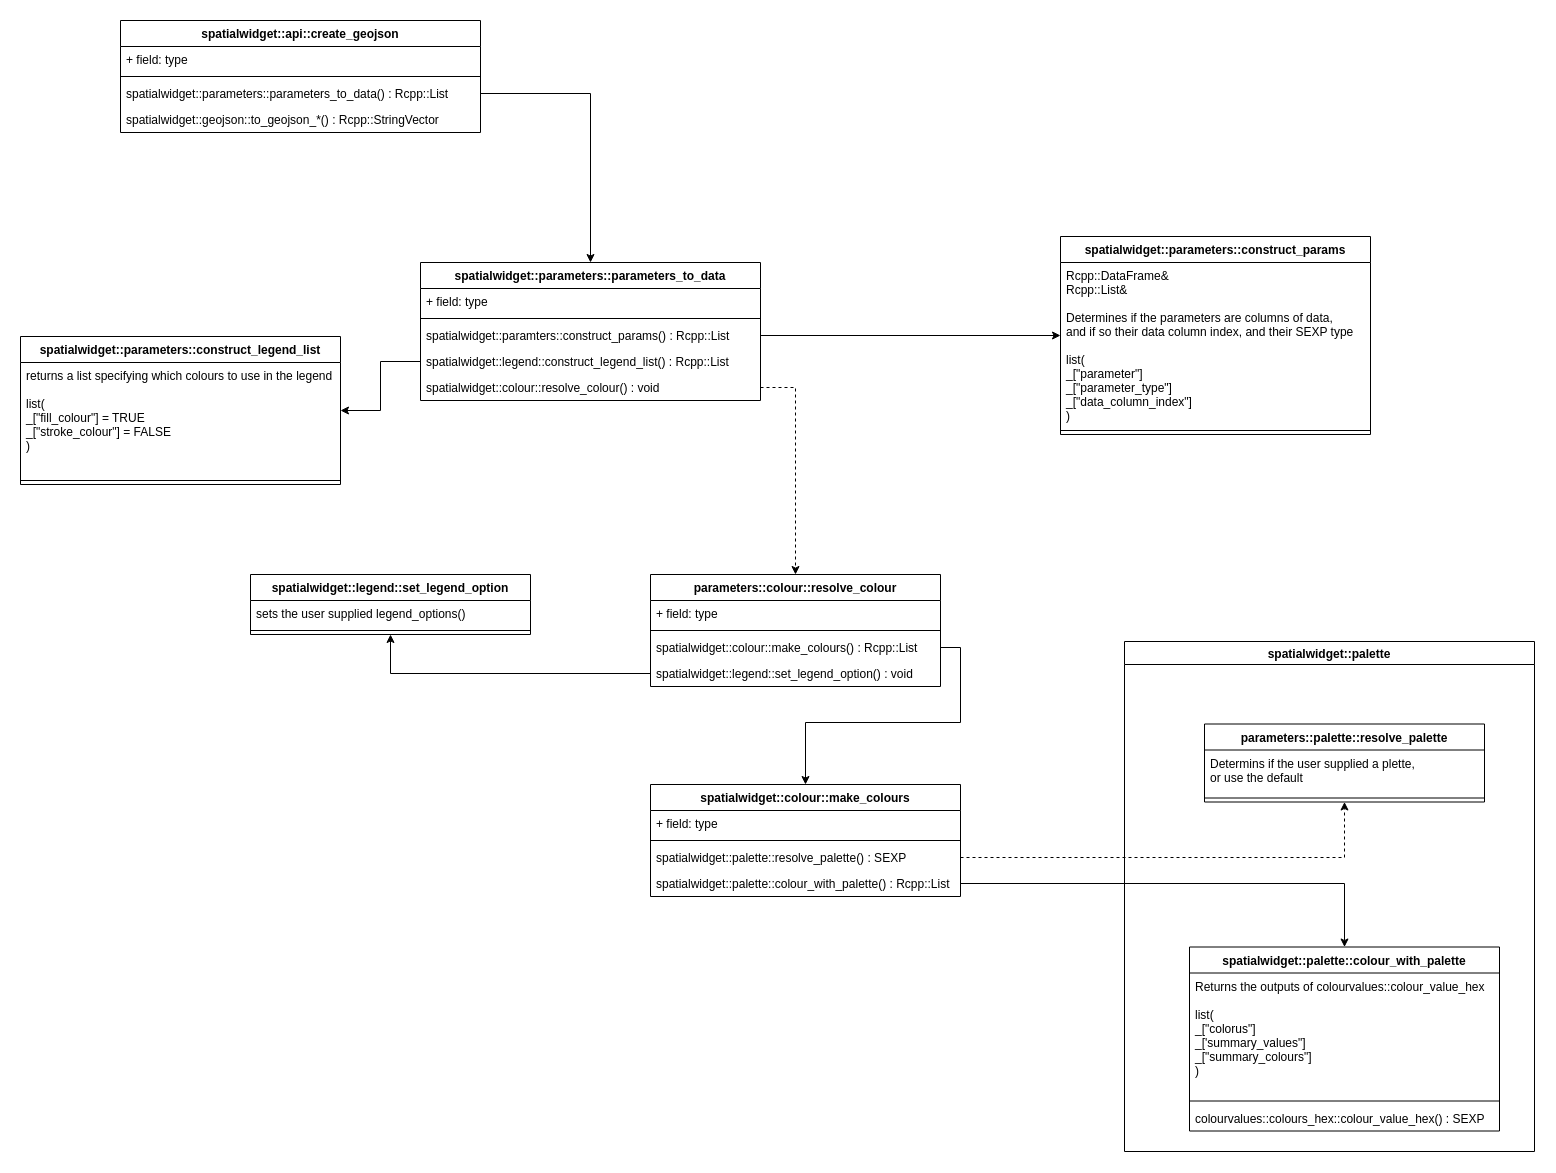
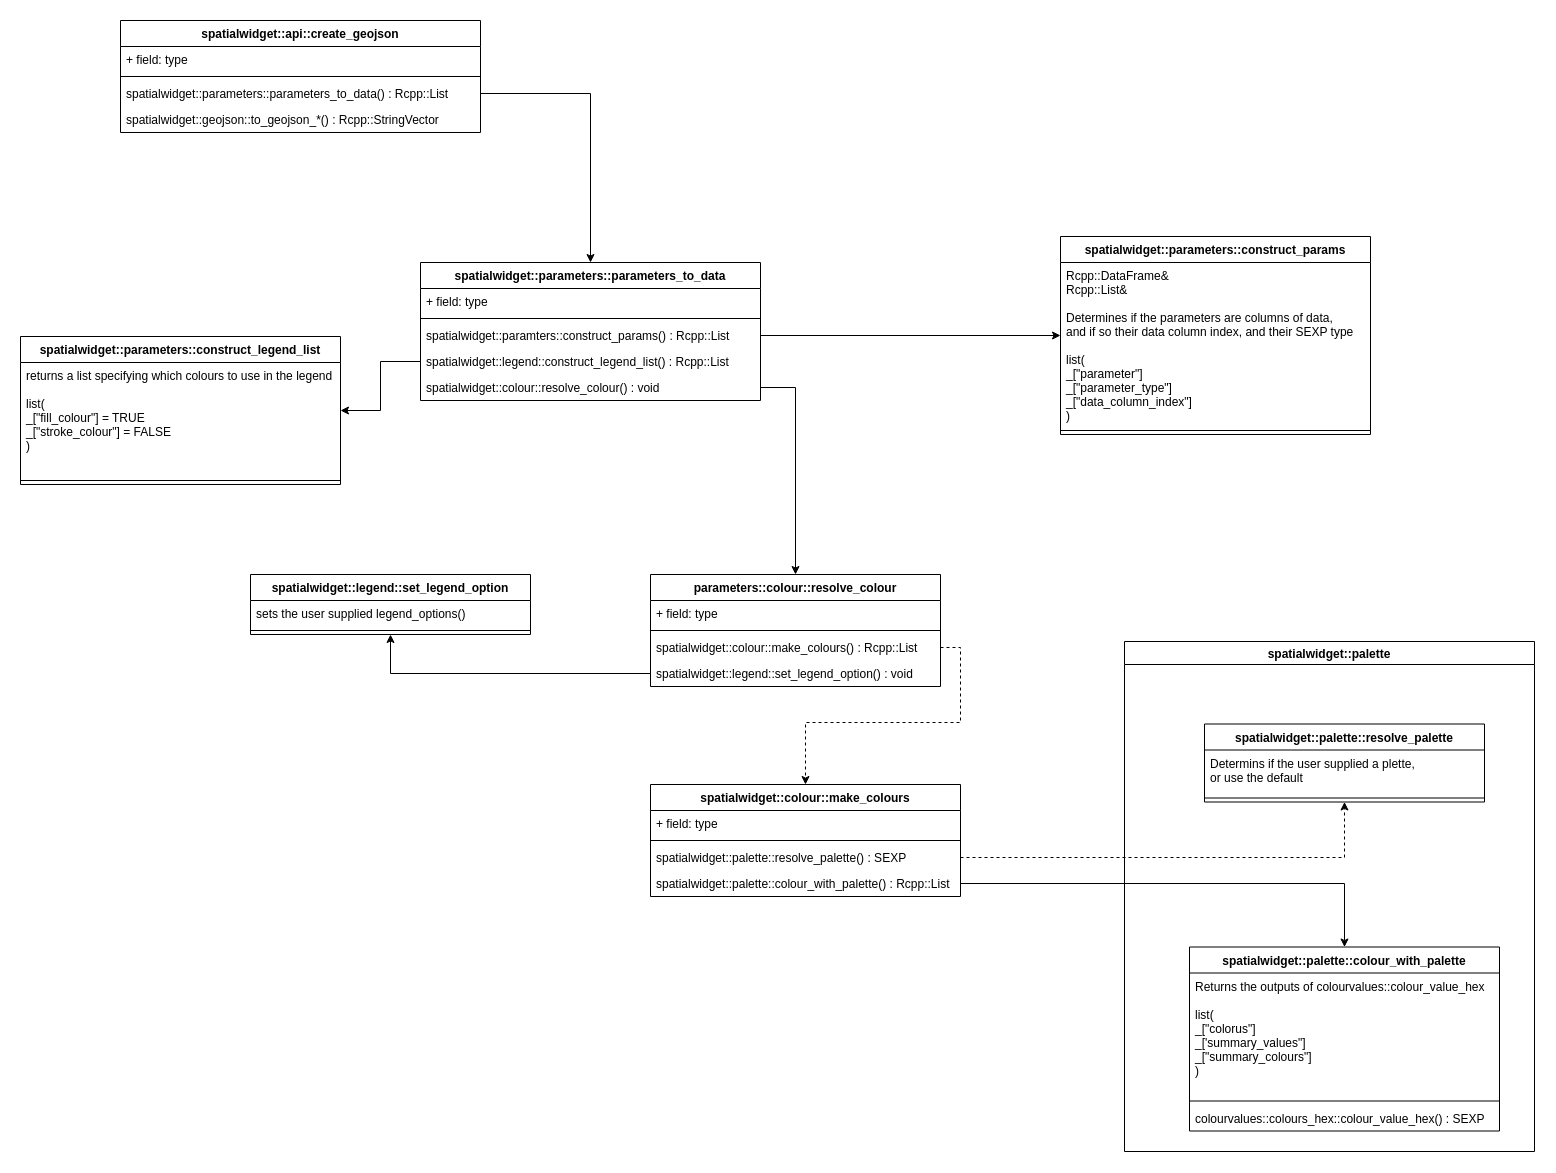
edge "spatialwidget::colour::resolve_colour() : void" -> "parameters::colour::resolve_colour": style dashed -> solid
edge "spatialwidget::colour::make_colours() : Rcpp::List" -> "spatialwidget::colour::make_colours": style solid -> dashed
node "parameters::palette::resolve_palette": label "parameters::palette::resolve_palette" -> "spatialwidget::palette::resolve_palette"
